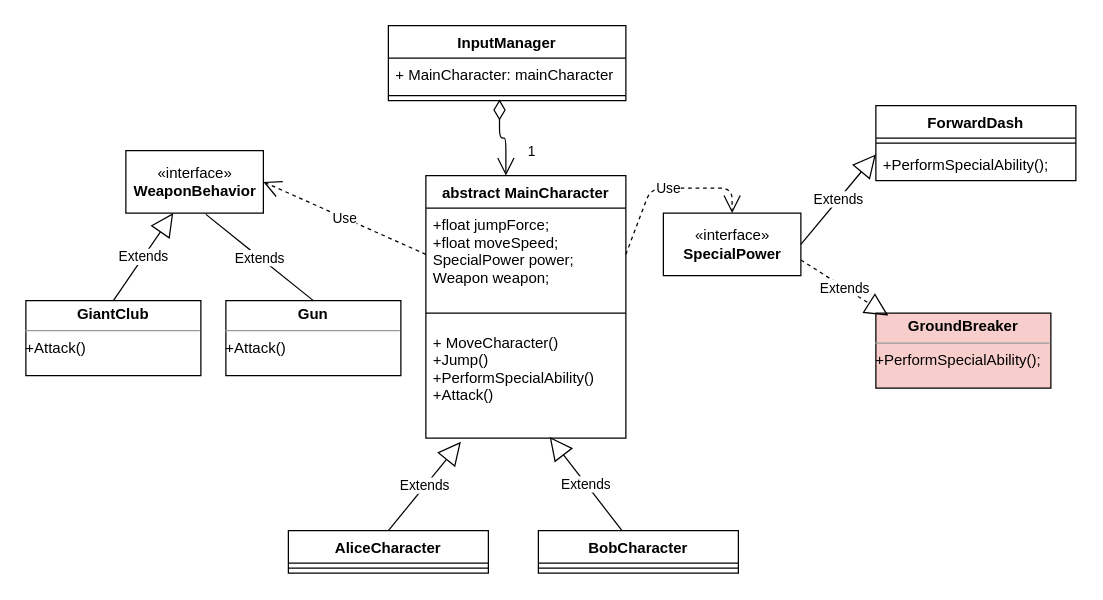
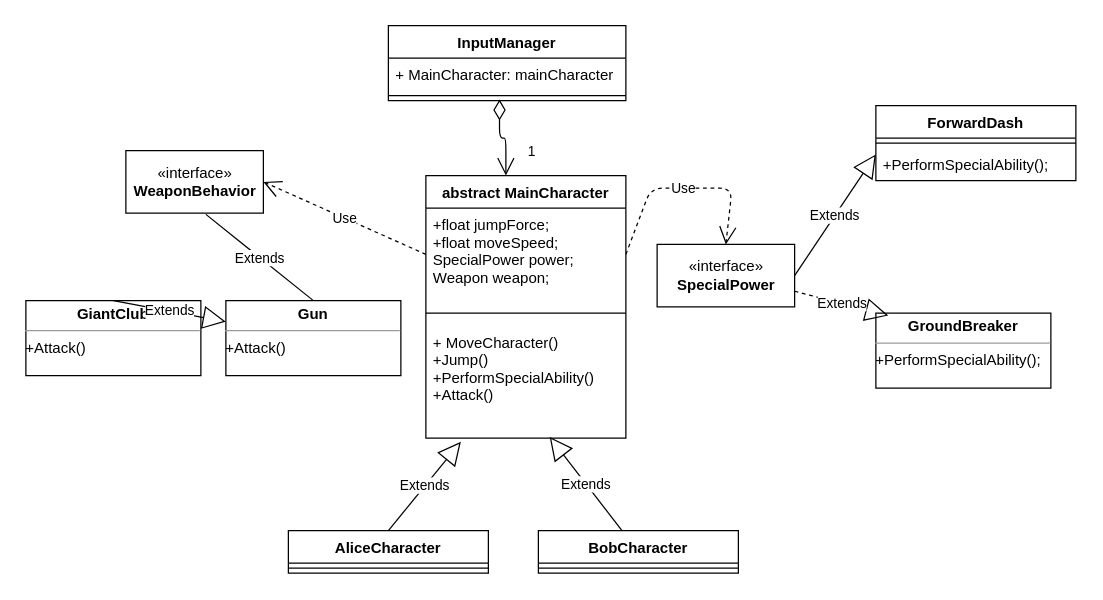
node "«interface» SpecialPower": moved (732, 244) -> (726, 276)
edge "GiantClub +Attack()" -> "«interface» WeaponBehavior": now "GiantClub +Attack()" -> "Gun +Attack()"
node "GroundBreaker +PerformSpecialAbility();": fillcolor #f8cecc -> #ffffff
